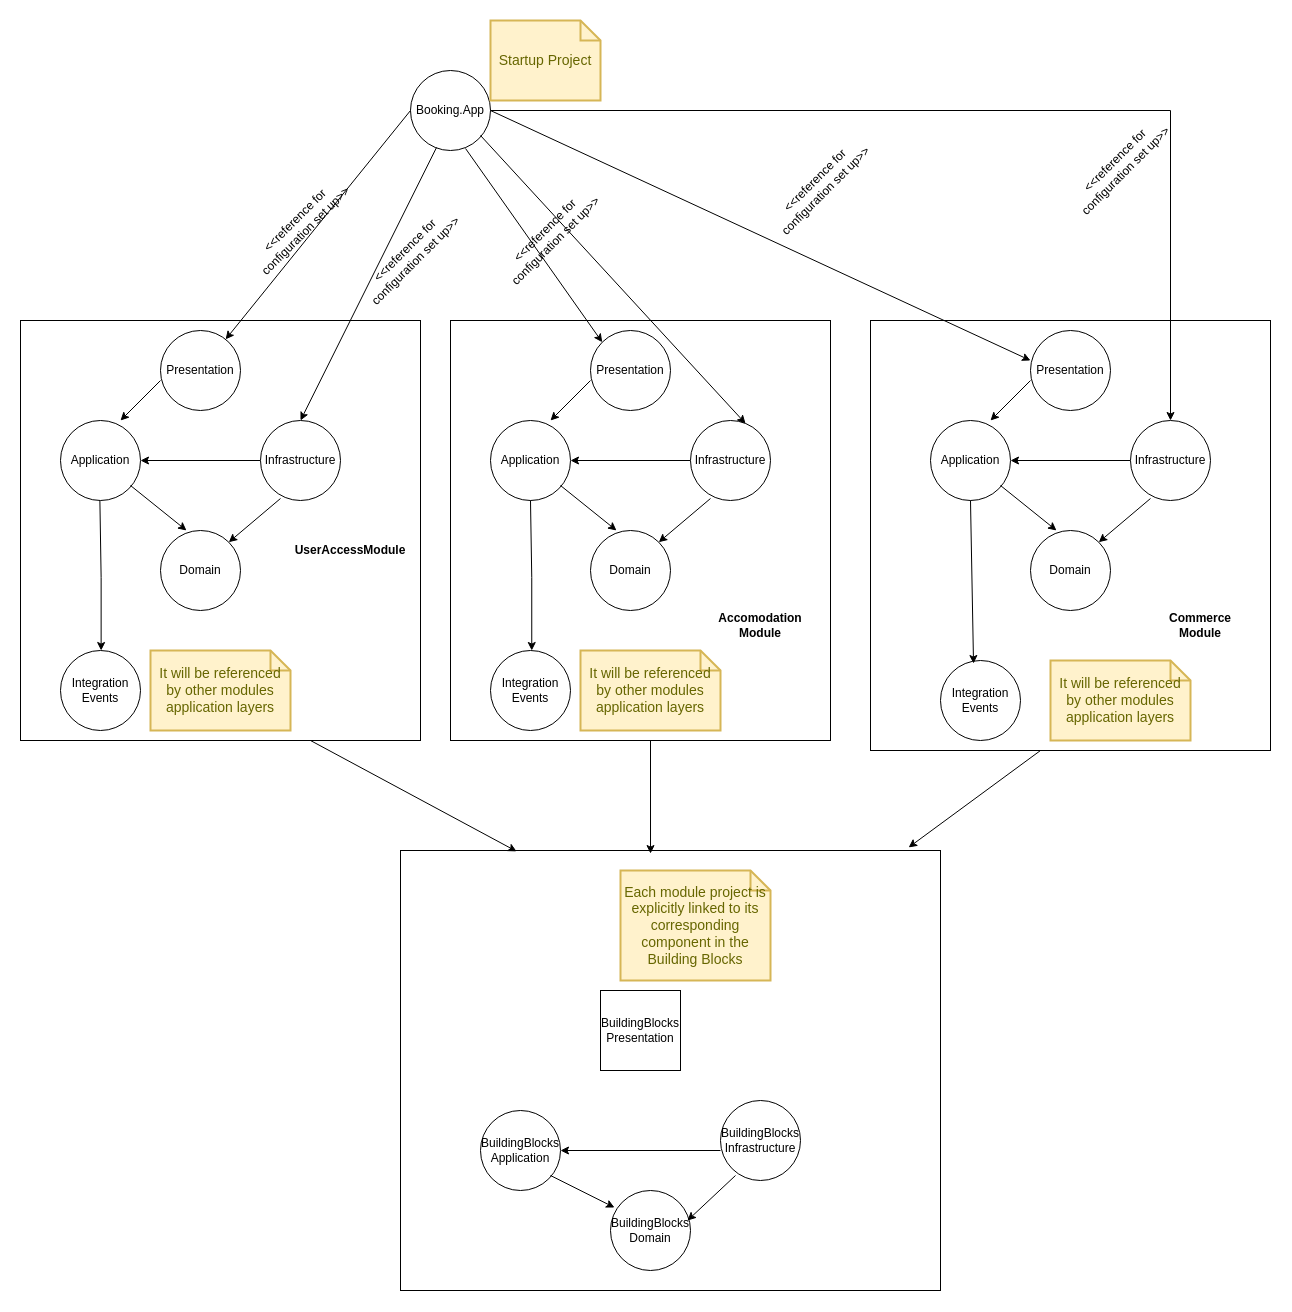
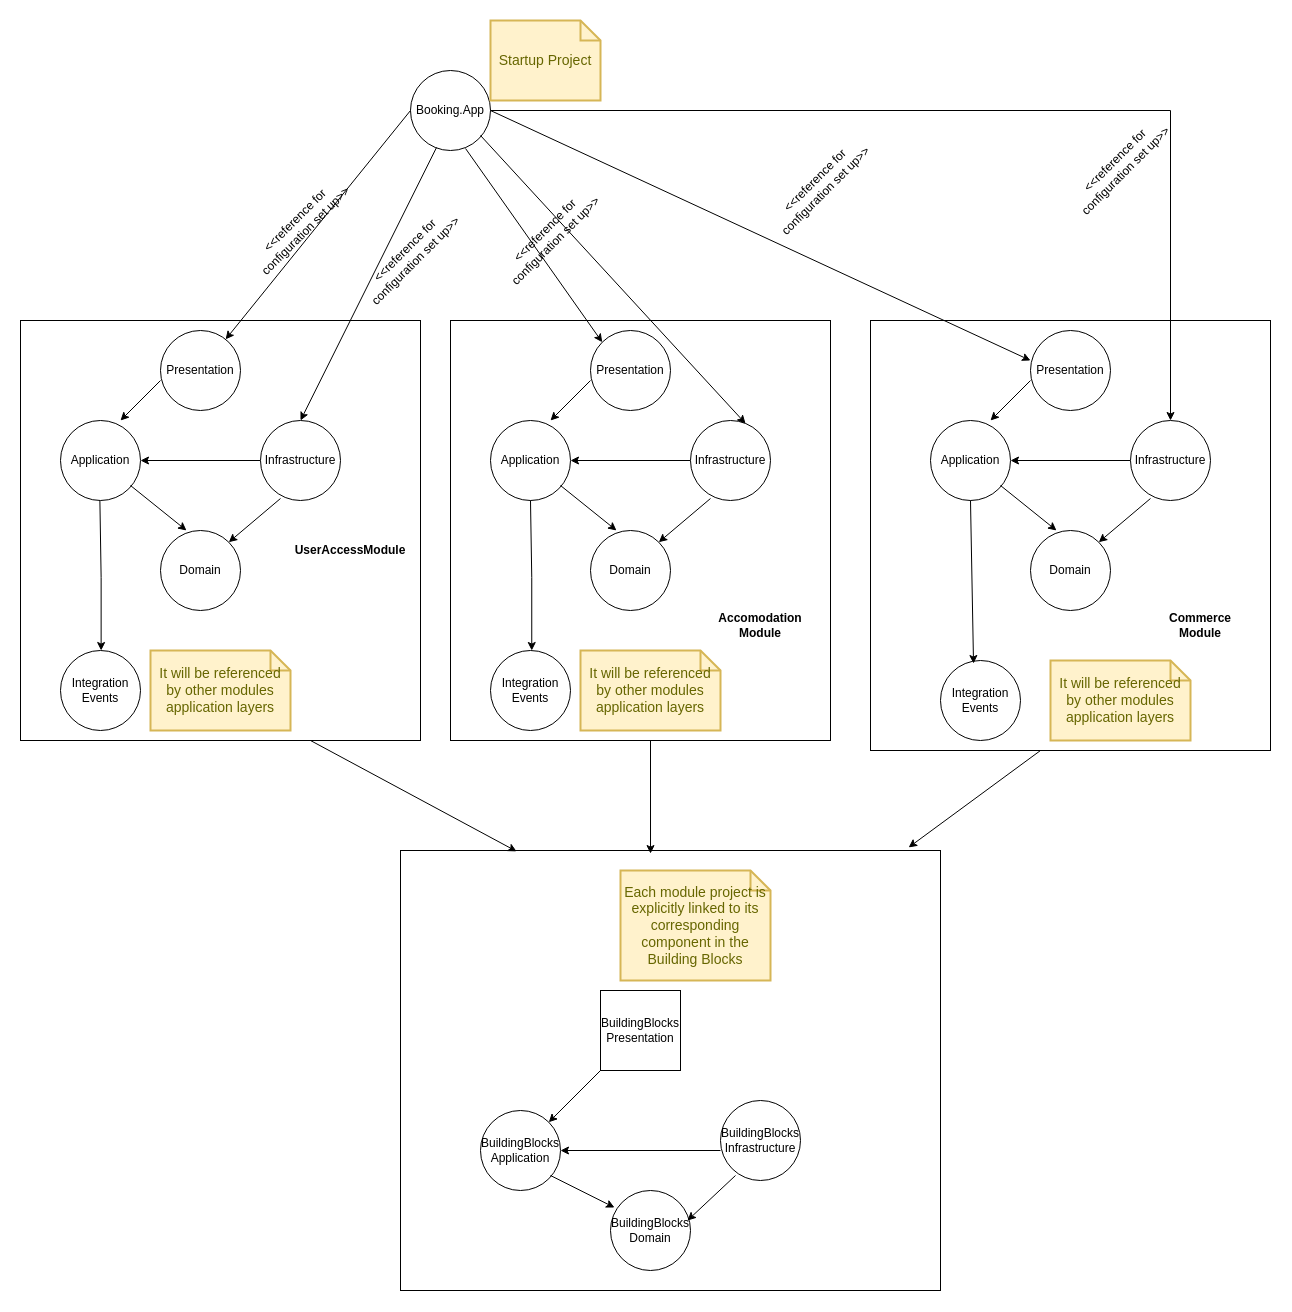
edge "BuildingBlocks Presentation" -> "BuildingBlocks Application": added
